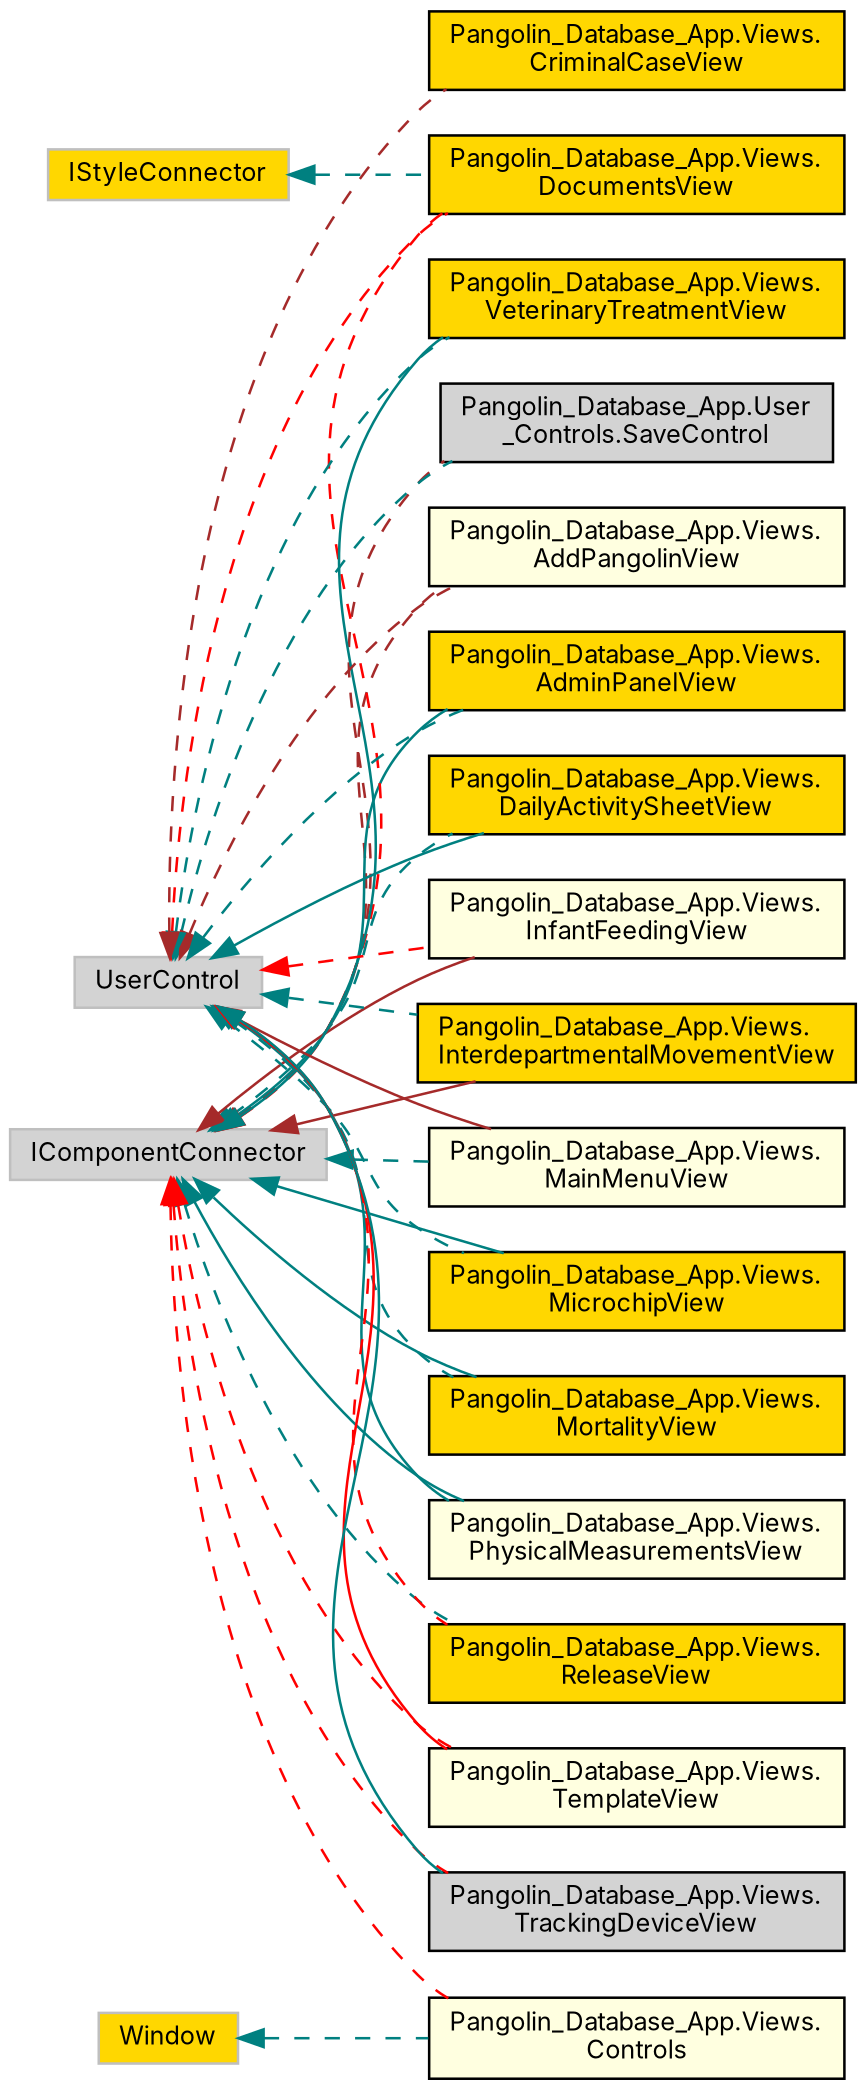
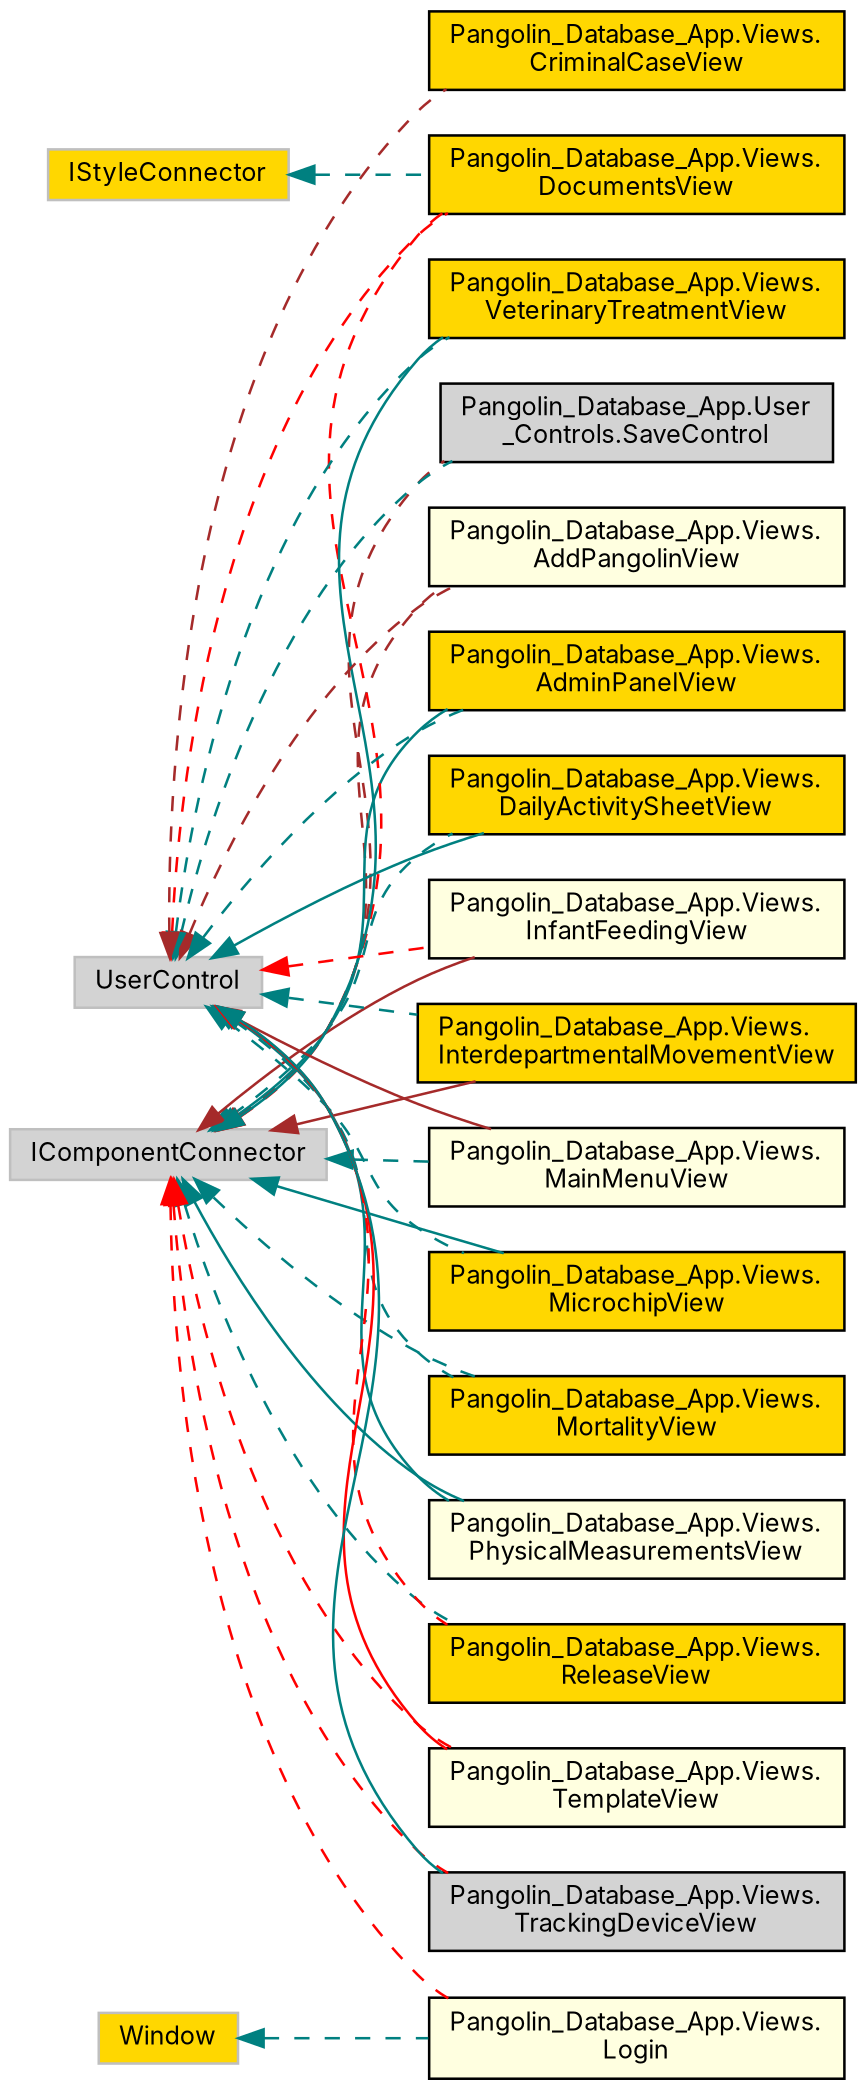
edge "Pangolin_Database_App.Views. MortalityView" -> "IComponentConnector": style solid -> dashed
node "Pangolin_Database_App.Views. Controls": label "Pangolin_Database_App.Views. Controls" -> "Pangolin_Database_App.Views. Login"
